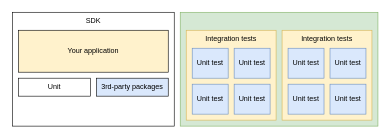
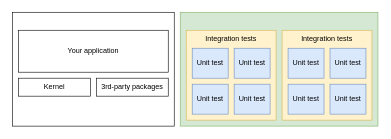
node "SDK": removed
node "Your application": fillcolor #fff2cc -> #ffffff
node "Unit": label "Unit" -> "Kernel"
node "3rd-party packages": fillcolor #dae8fc -> #ffffff
